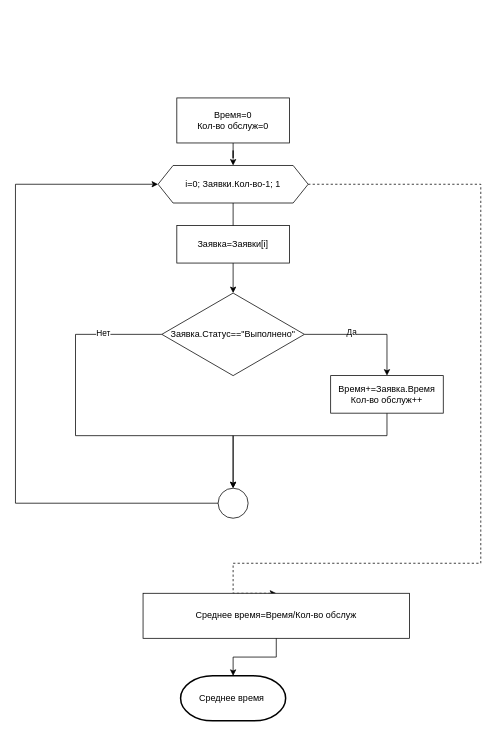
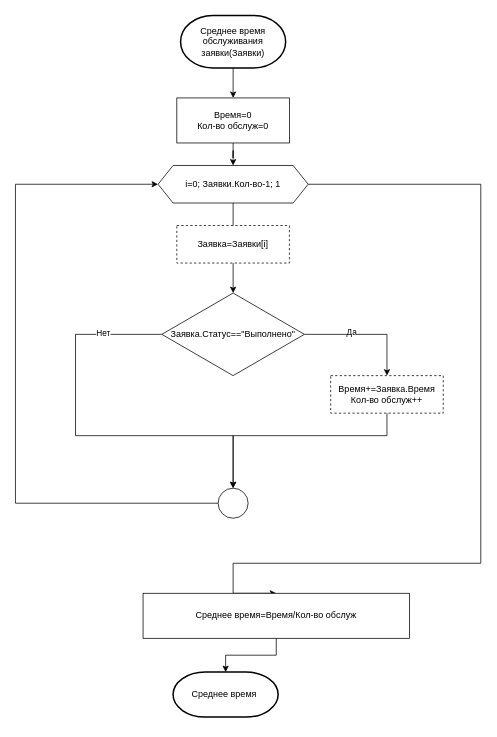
node "Среднее время обслуживания заявки(Заявки)": added
edge "Среднее время обслуживания заявки(Заявки)" -> "Время=0 Кол-во обслуж=0": added
node "Заявка=Заявки[i]": style solid -> dashed
node "Время+=Заявка.Время Кол-во обслуж++": style solid -> dashed
edge "i=0; Заявки.Кол-во-1; 1" -> "Среднее время=Время/Кол-во обслуж": style dashed -> solid
node "Среднее время": moved (233, 698) -> (225, 694)
